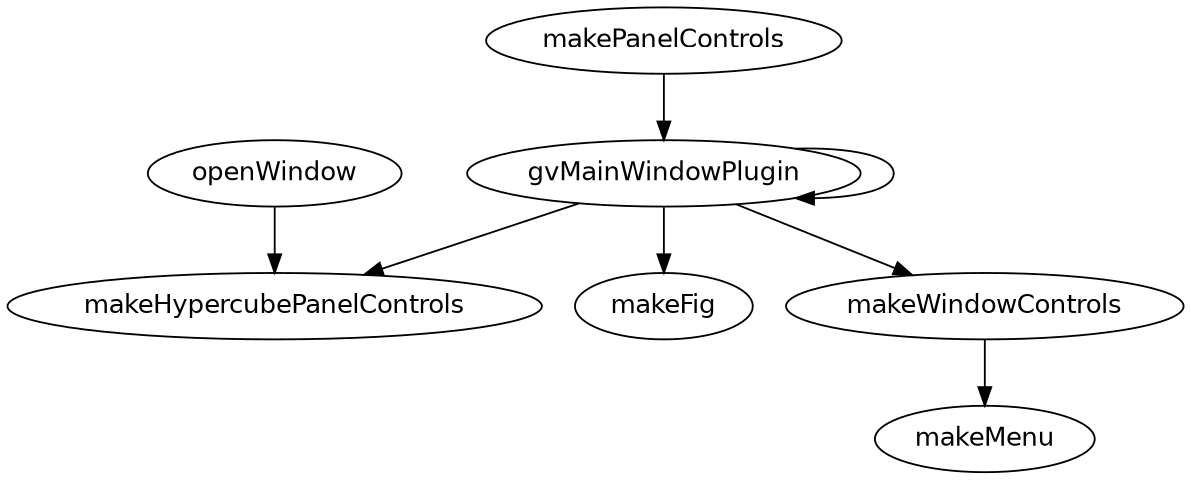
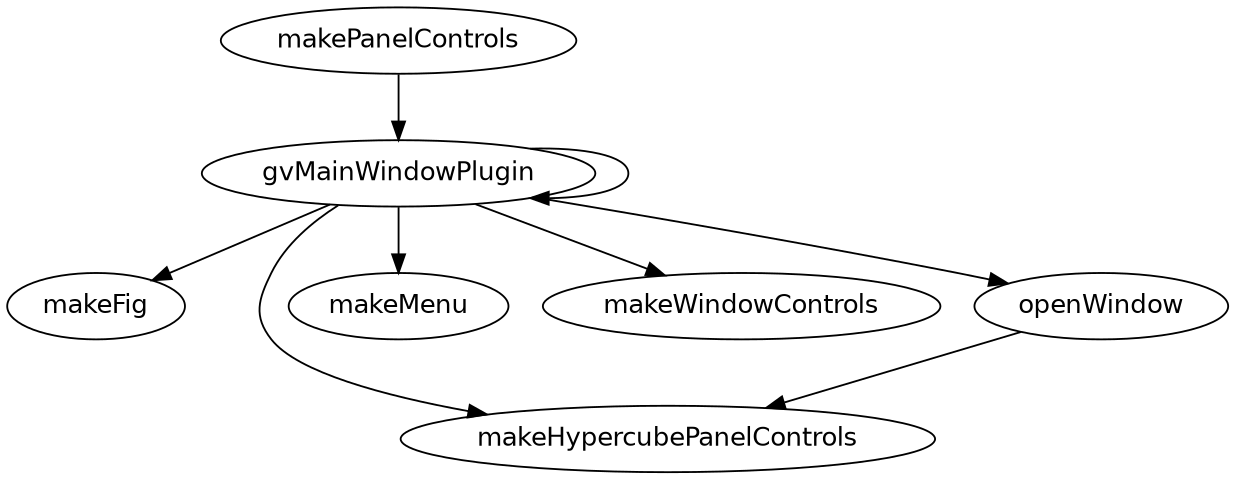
edge "gvMainWindowPlugin" -> "openWindow": added
edge "makeWindowControls" -> "makeMenu": now "gvMainWindowPlugin" -> "makeMenu"
